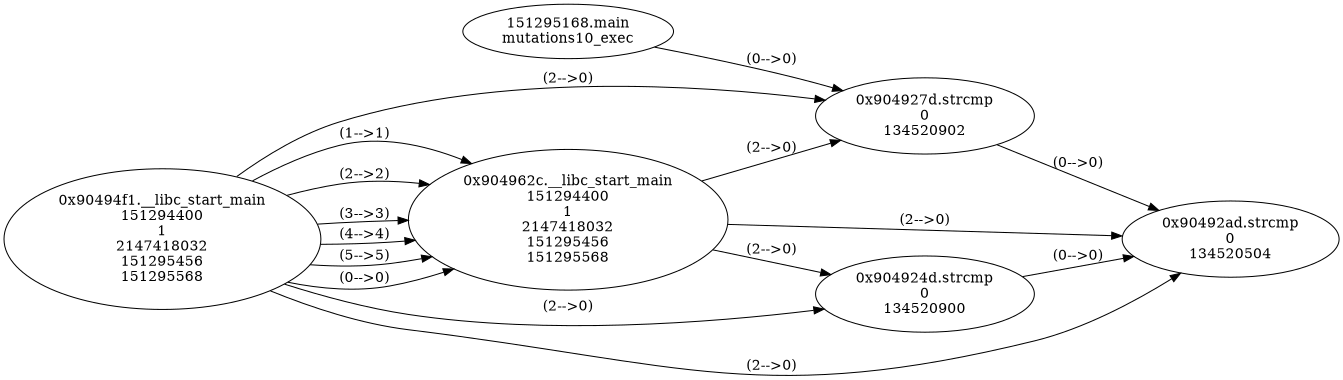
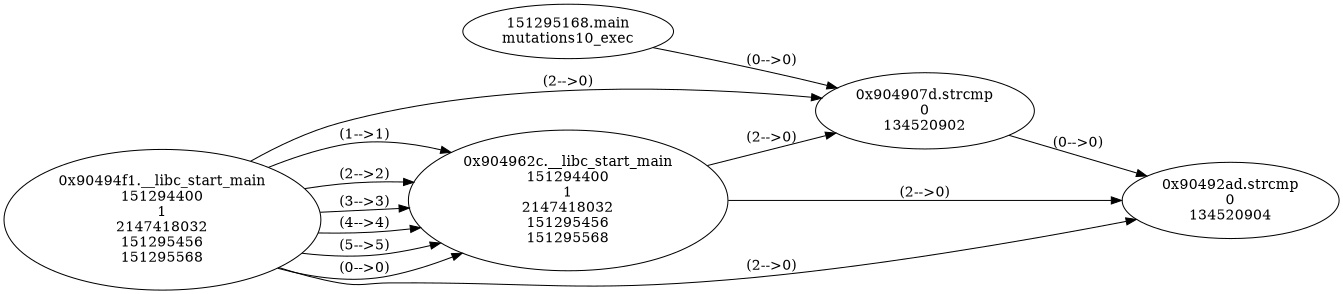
node "0x904927d.strcmp 0 134520902": label "0x904927d.strcmp 0 134520902" -> "0x904907d.strcmp 0 134520902"
node "0x90492ad.strcmp 0 134520504": label "0x90492ad.strcmp 0 134520504" -> "0x90492ad.strcmp 0 134520904"
node "0x904924d.strcmp 0 134520900": removed
